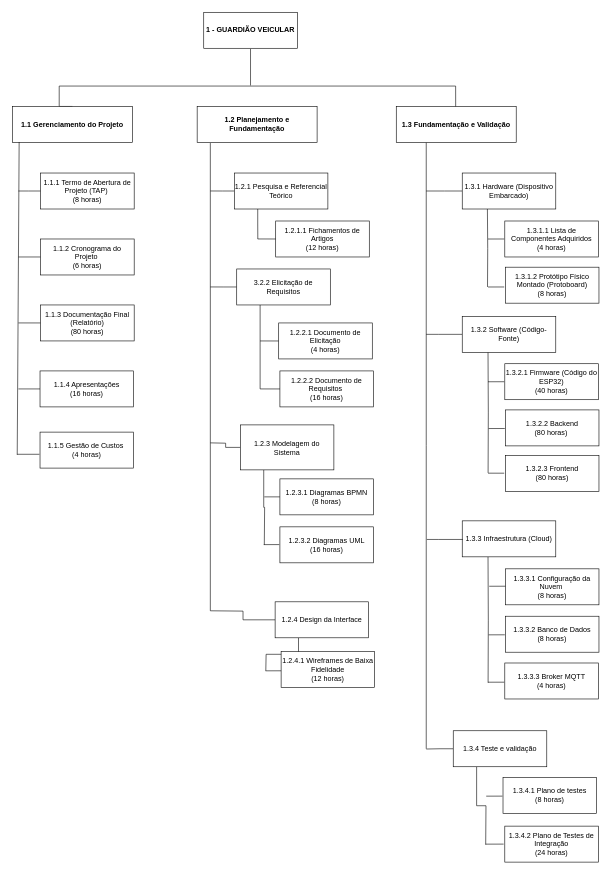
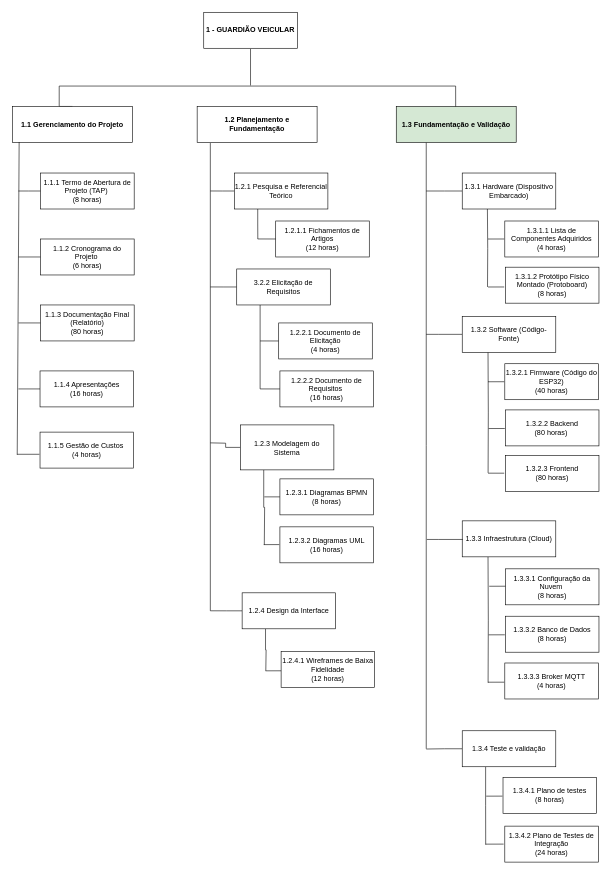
node "1.3 Fundamentação e Validação": fillcolor #ffffff -> #d5e8d4
node "1.2.4 Design da Interface": moved (322, 620) -> (289, 611)
node "1.3.4 Teste e validação": moved (500, 749) -> (509, 749)
